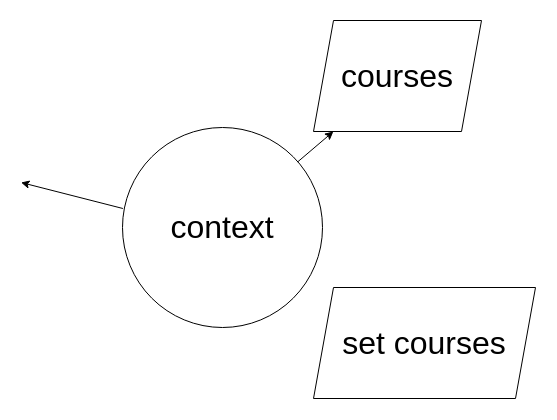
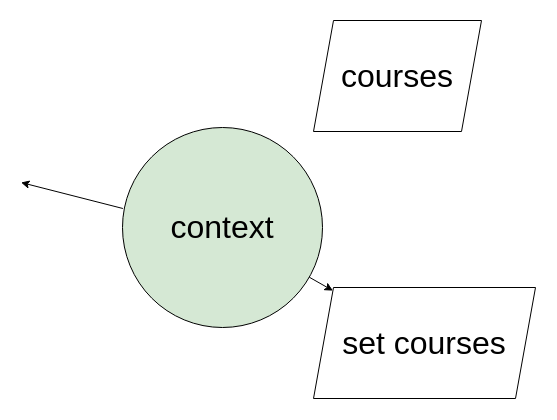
edge "context" -> "courses": now "context" -> "set courses"
node "context": fillcolor #ffffff -> #d5e8d4
